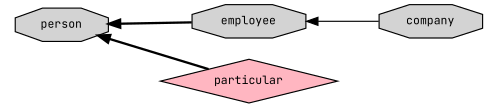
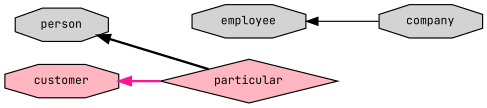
edge "employee" -> "person": removed
node "customer": added
